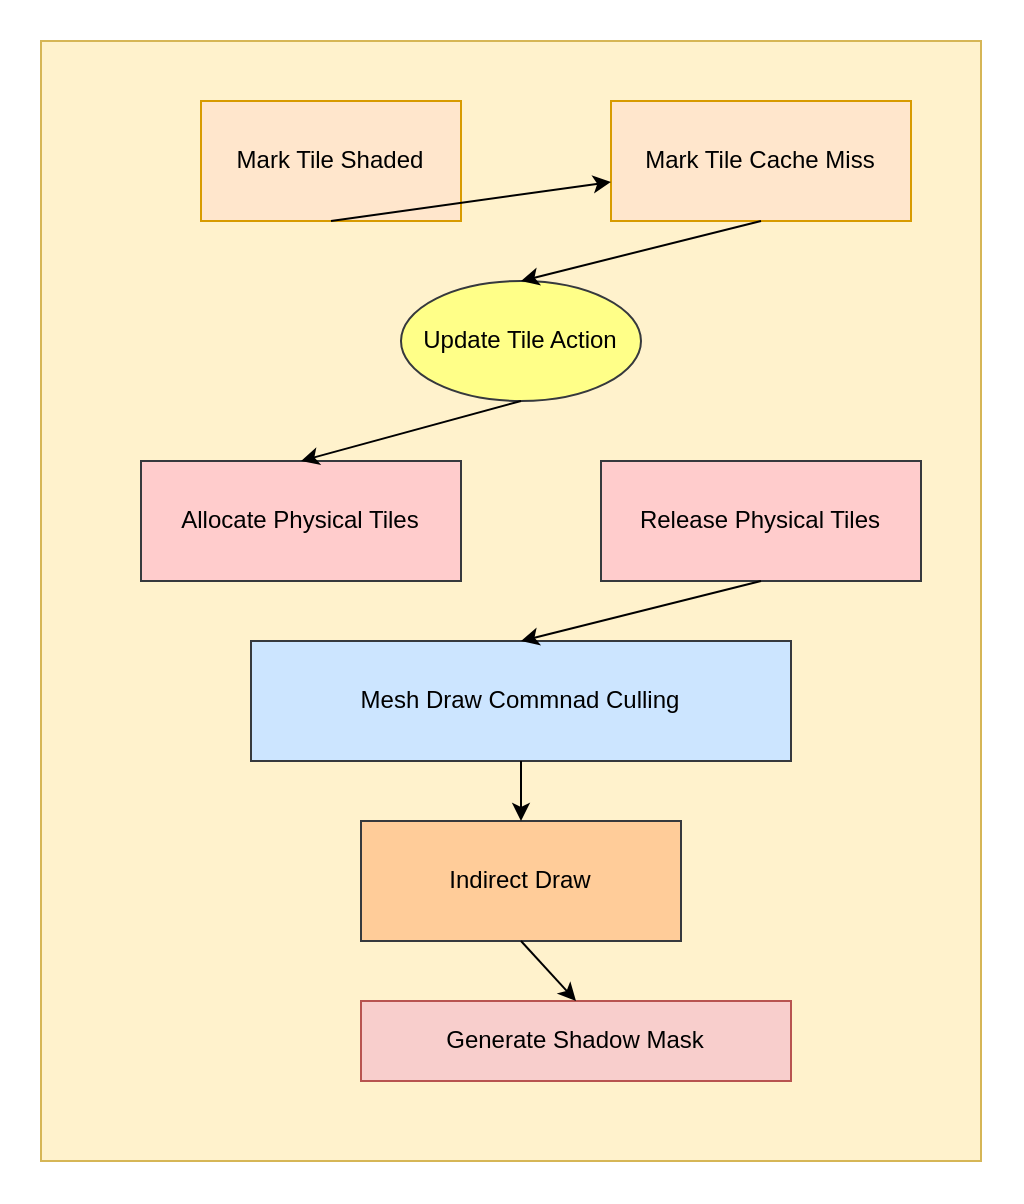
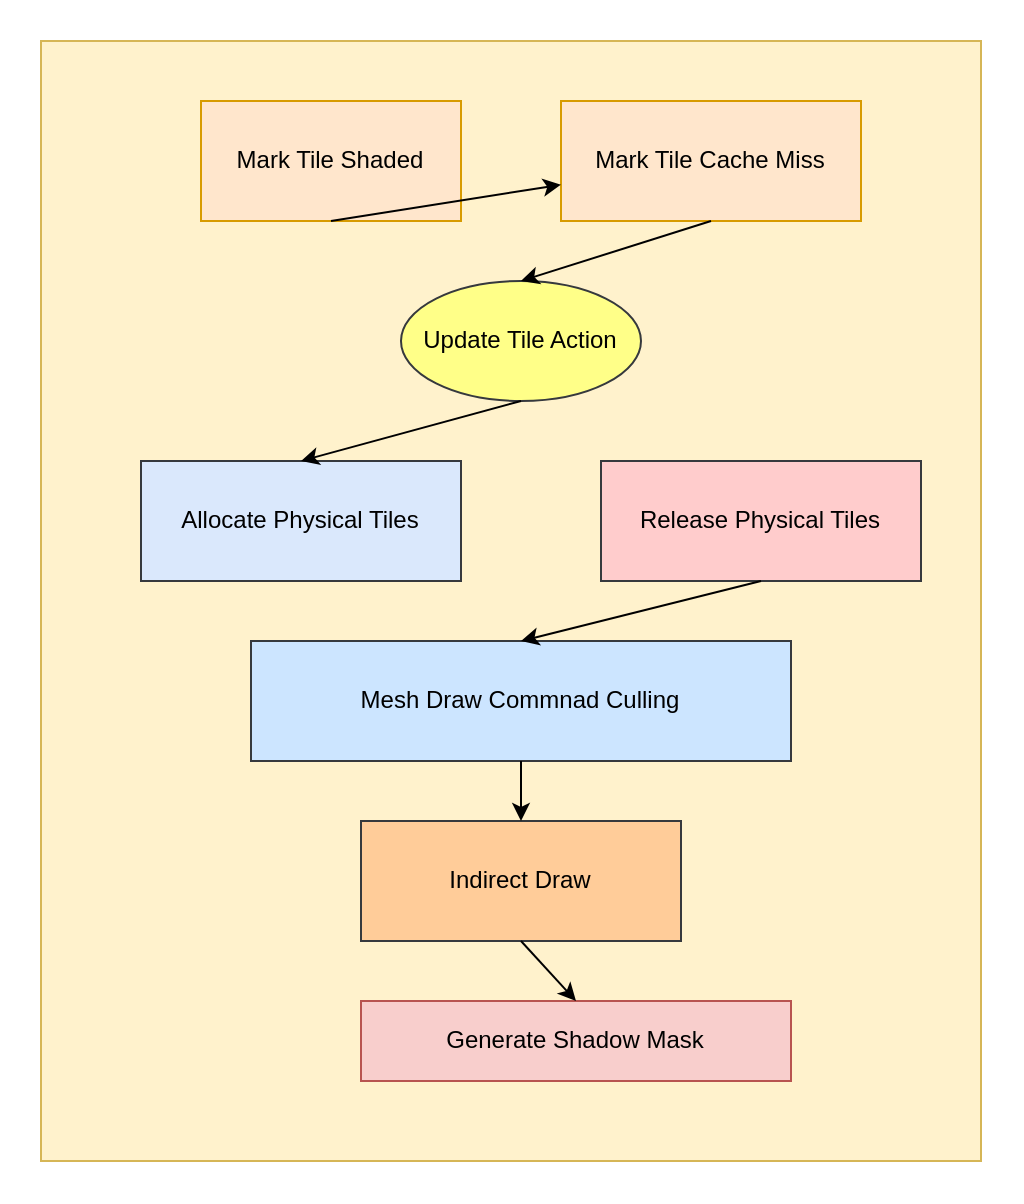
node "Mark Tile Cache Miss": moved (761, 161) -> (711, 161)
node "Allocate Physical Tiles": fillcolor #ffcccc -> #dae8fc
